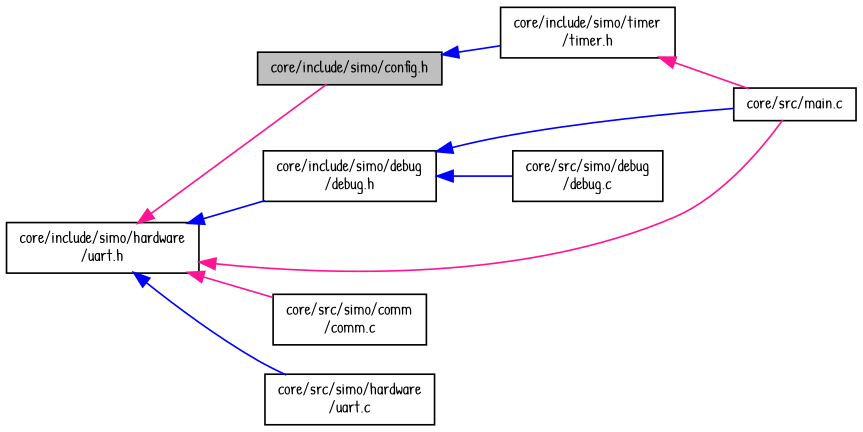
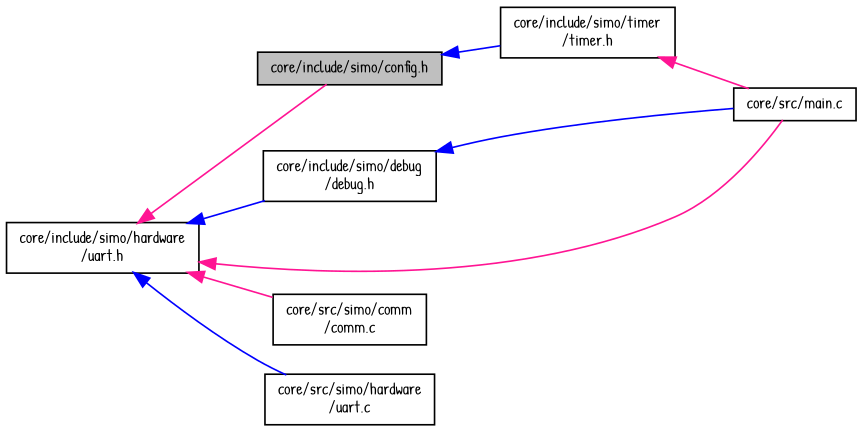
node "core/src/simo/debug /debug.c": removed
